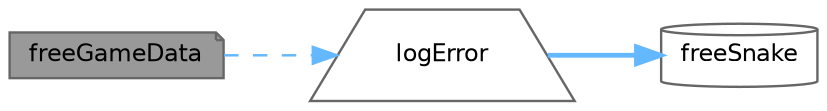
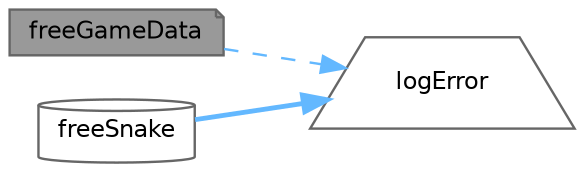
edge "logError" -> "freeSnake": reversed
